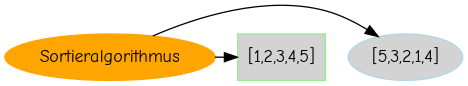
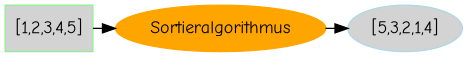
edge "Sortieralgorithmus" -> "[1,2,3,4,5]": reversed
